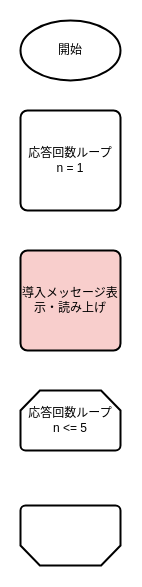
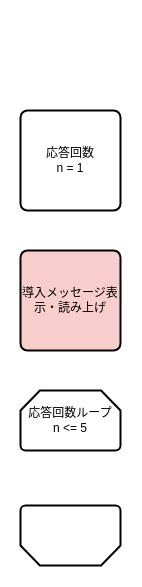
node "開始": removed
node "応答回数ループ n = 1": label "応答回数ループ n = 1" -> "応答回数 n = 1"
